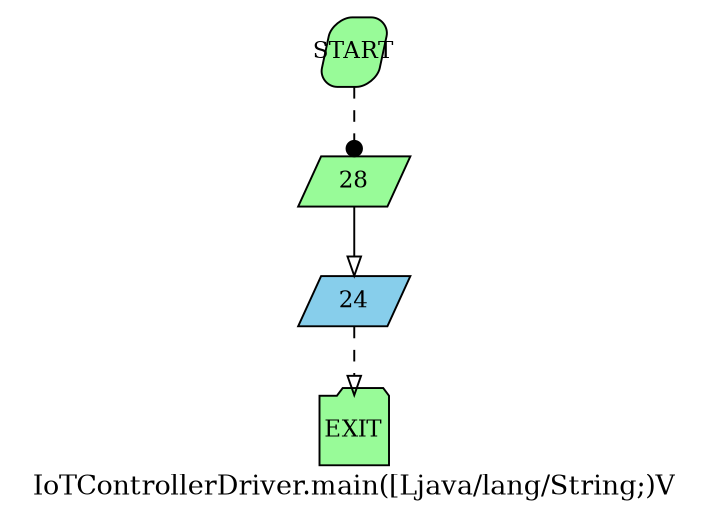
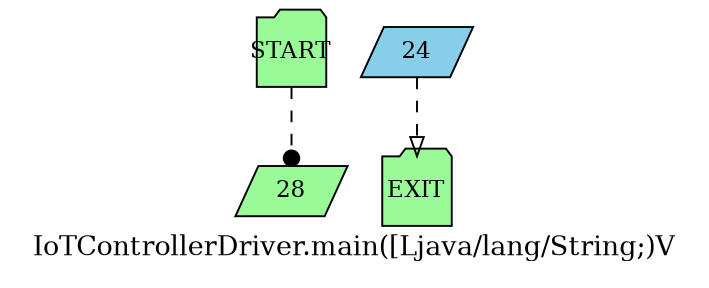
node "START": shape parallelogram -> folder
edge "28" -> "24": removed
